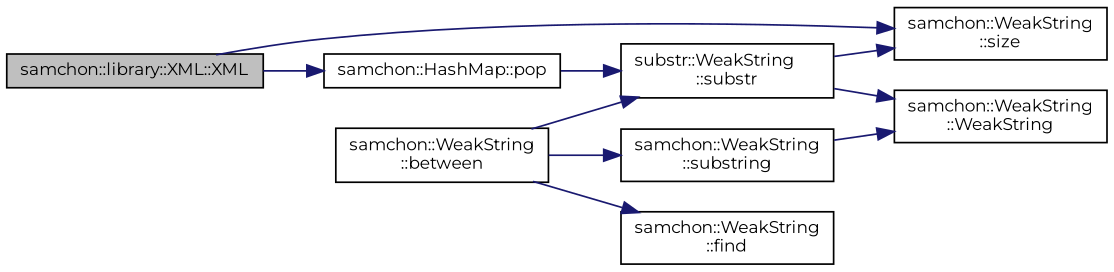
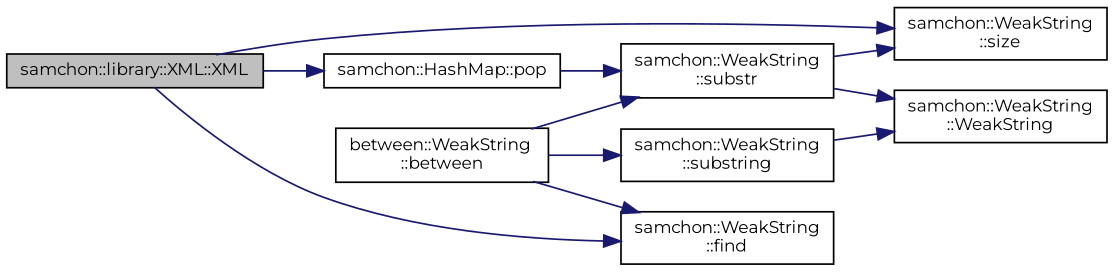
node "substr::WeakString ::substr": label "substr::WeakString ::substr" -> "samchon::WeakString ::substr"
node "samchon::WeakString ::between": label "samchon::WeakString ::between" -> "between::WeakString ::between"
edge "samchon::library::XML::XML" -> "samchon::WeakString ::find": added
